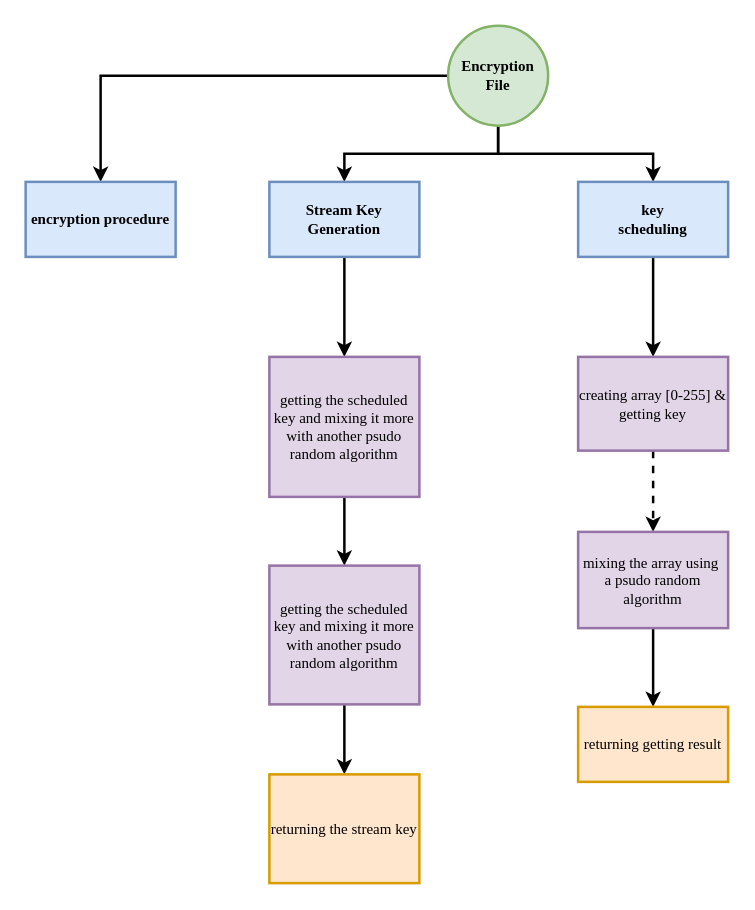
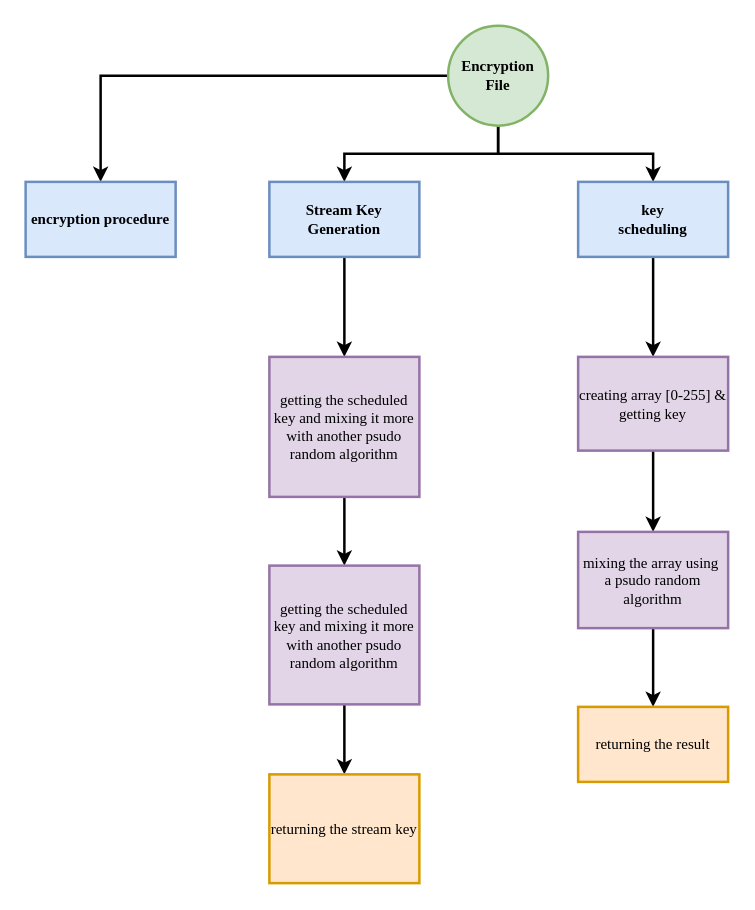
edge "creating array [0-255] & getting key" -> "mixing the array using a psudo random algorithm": style dashed -> solid
node "returning getting result": label "returning getting result" -> "returning the result"
